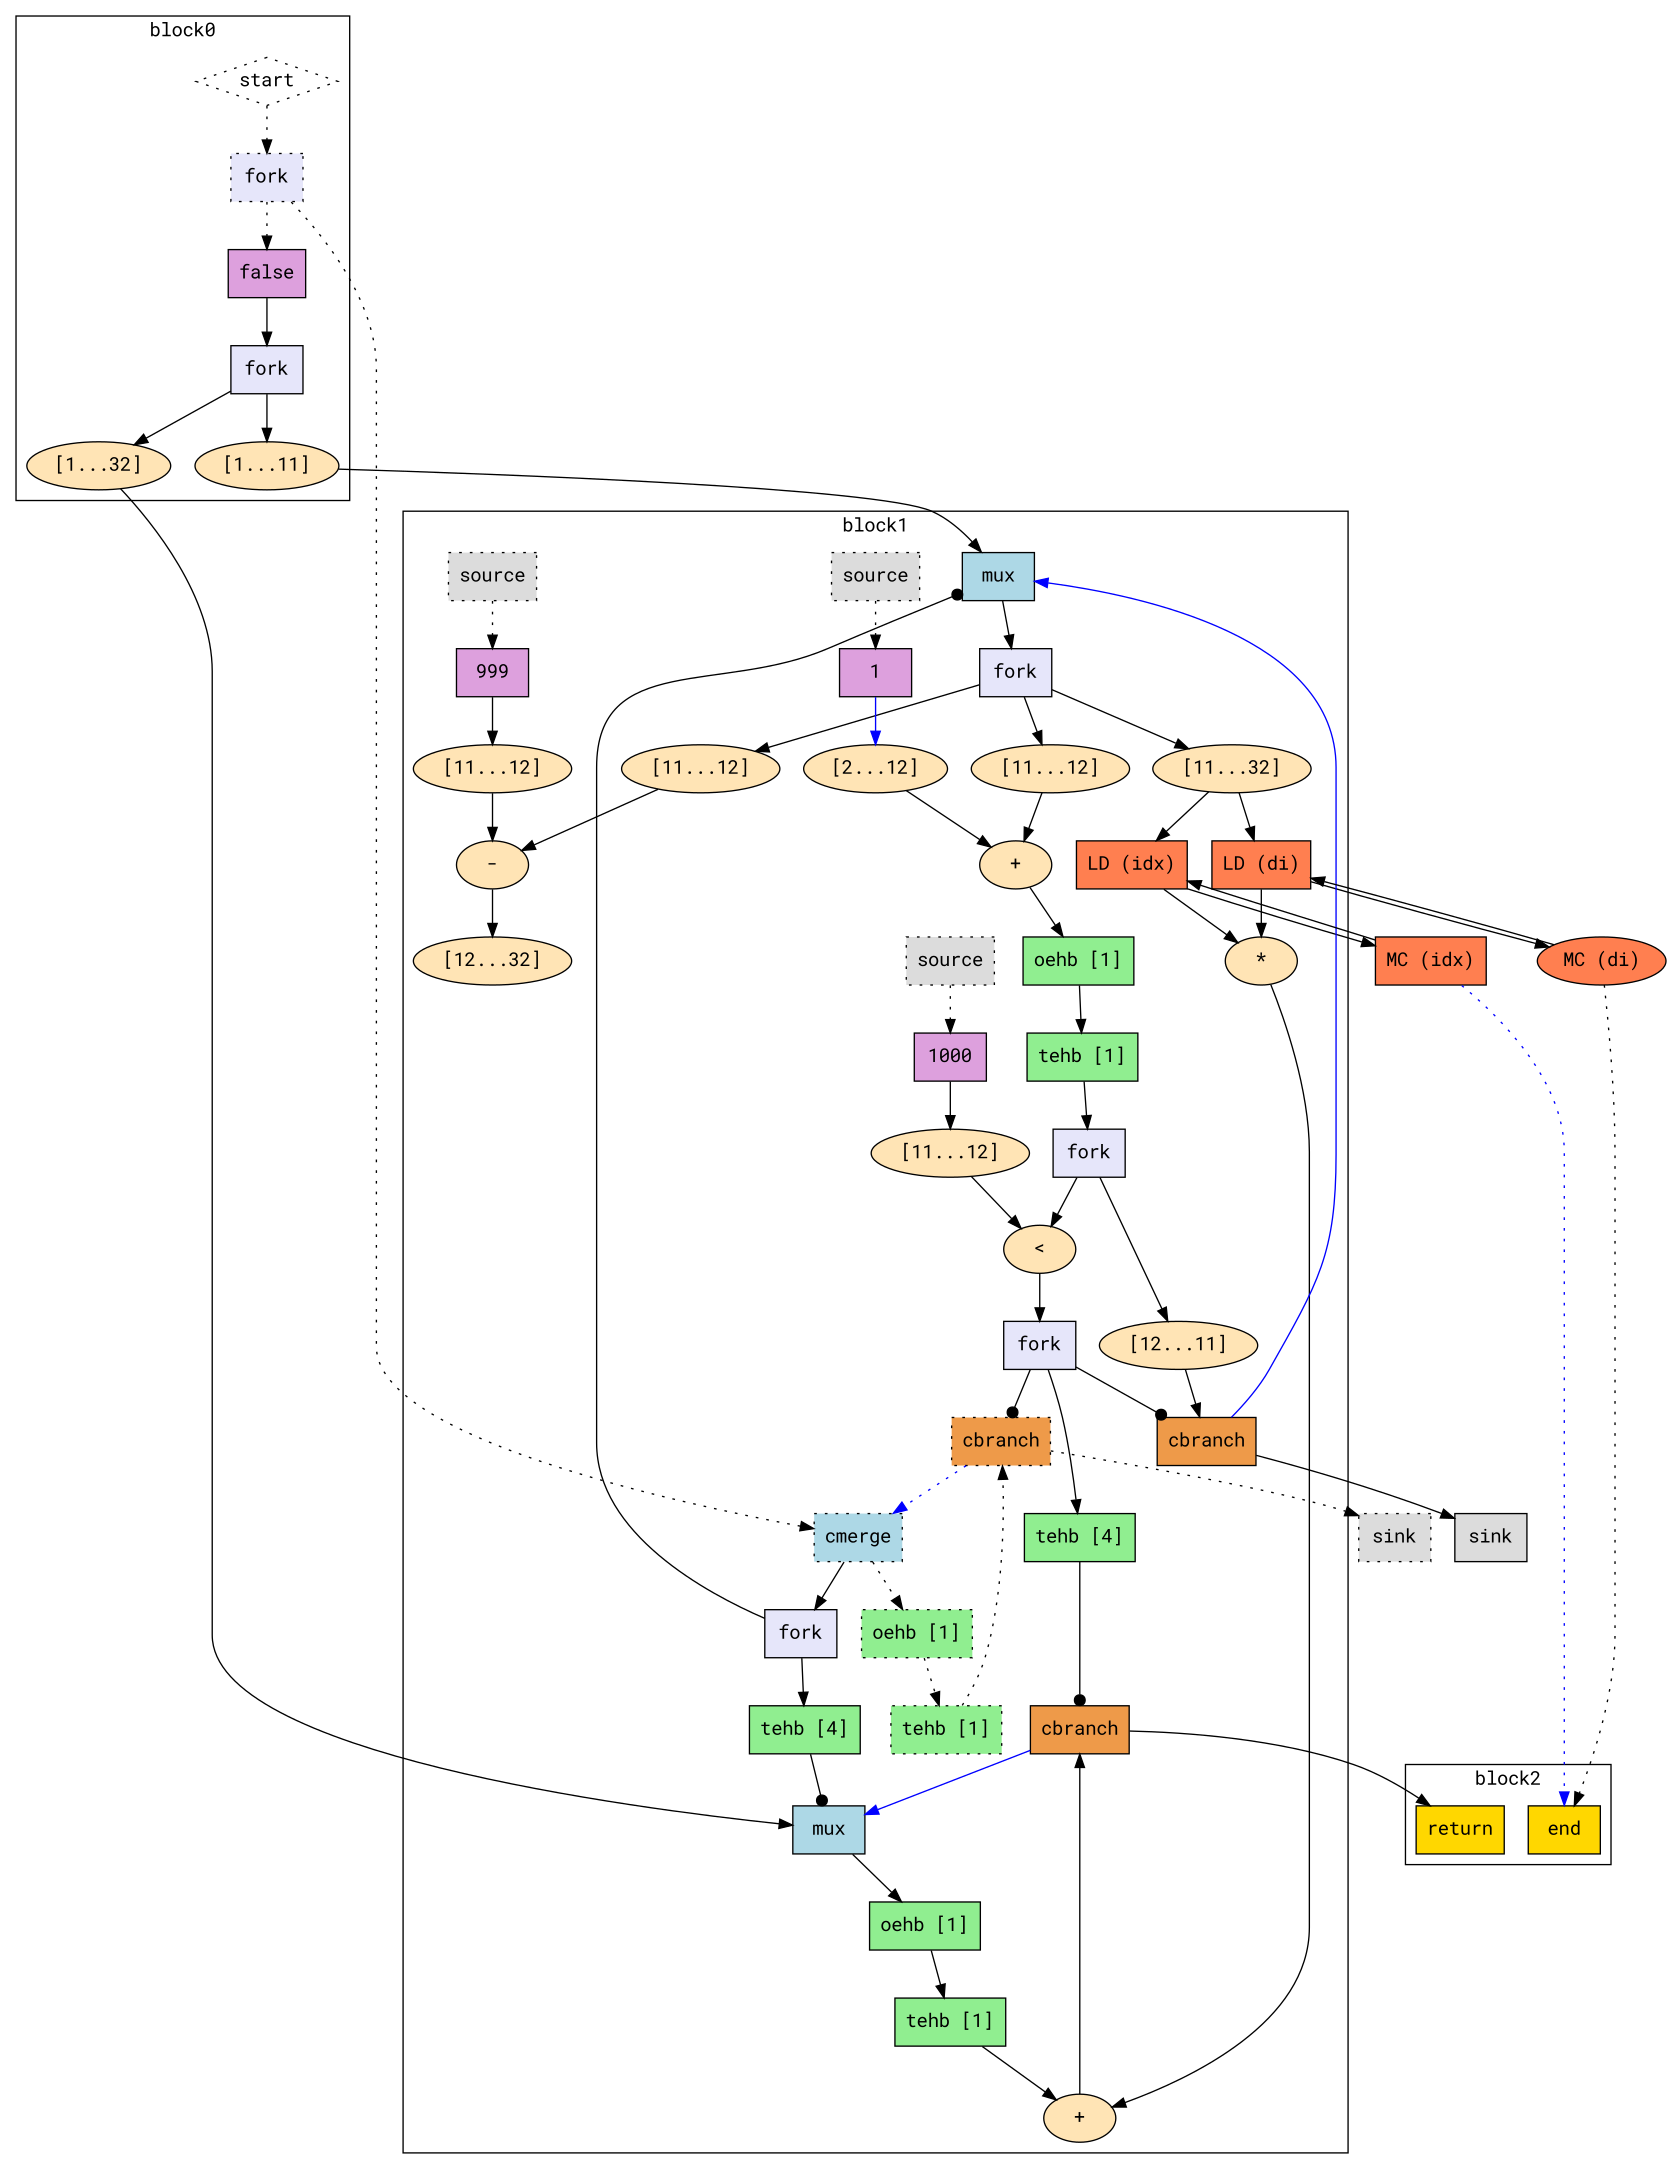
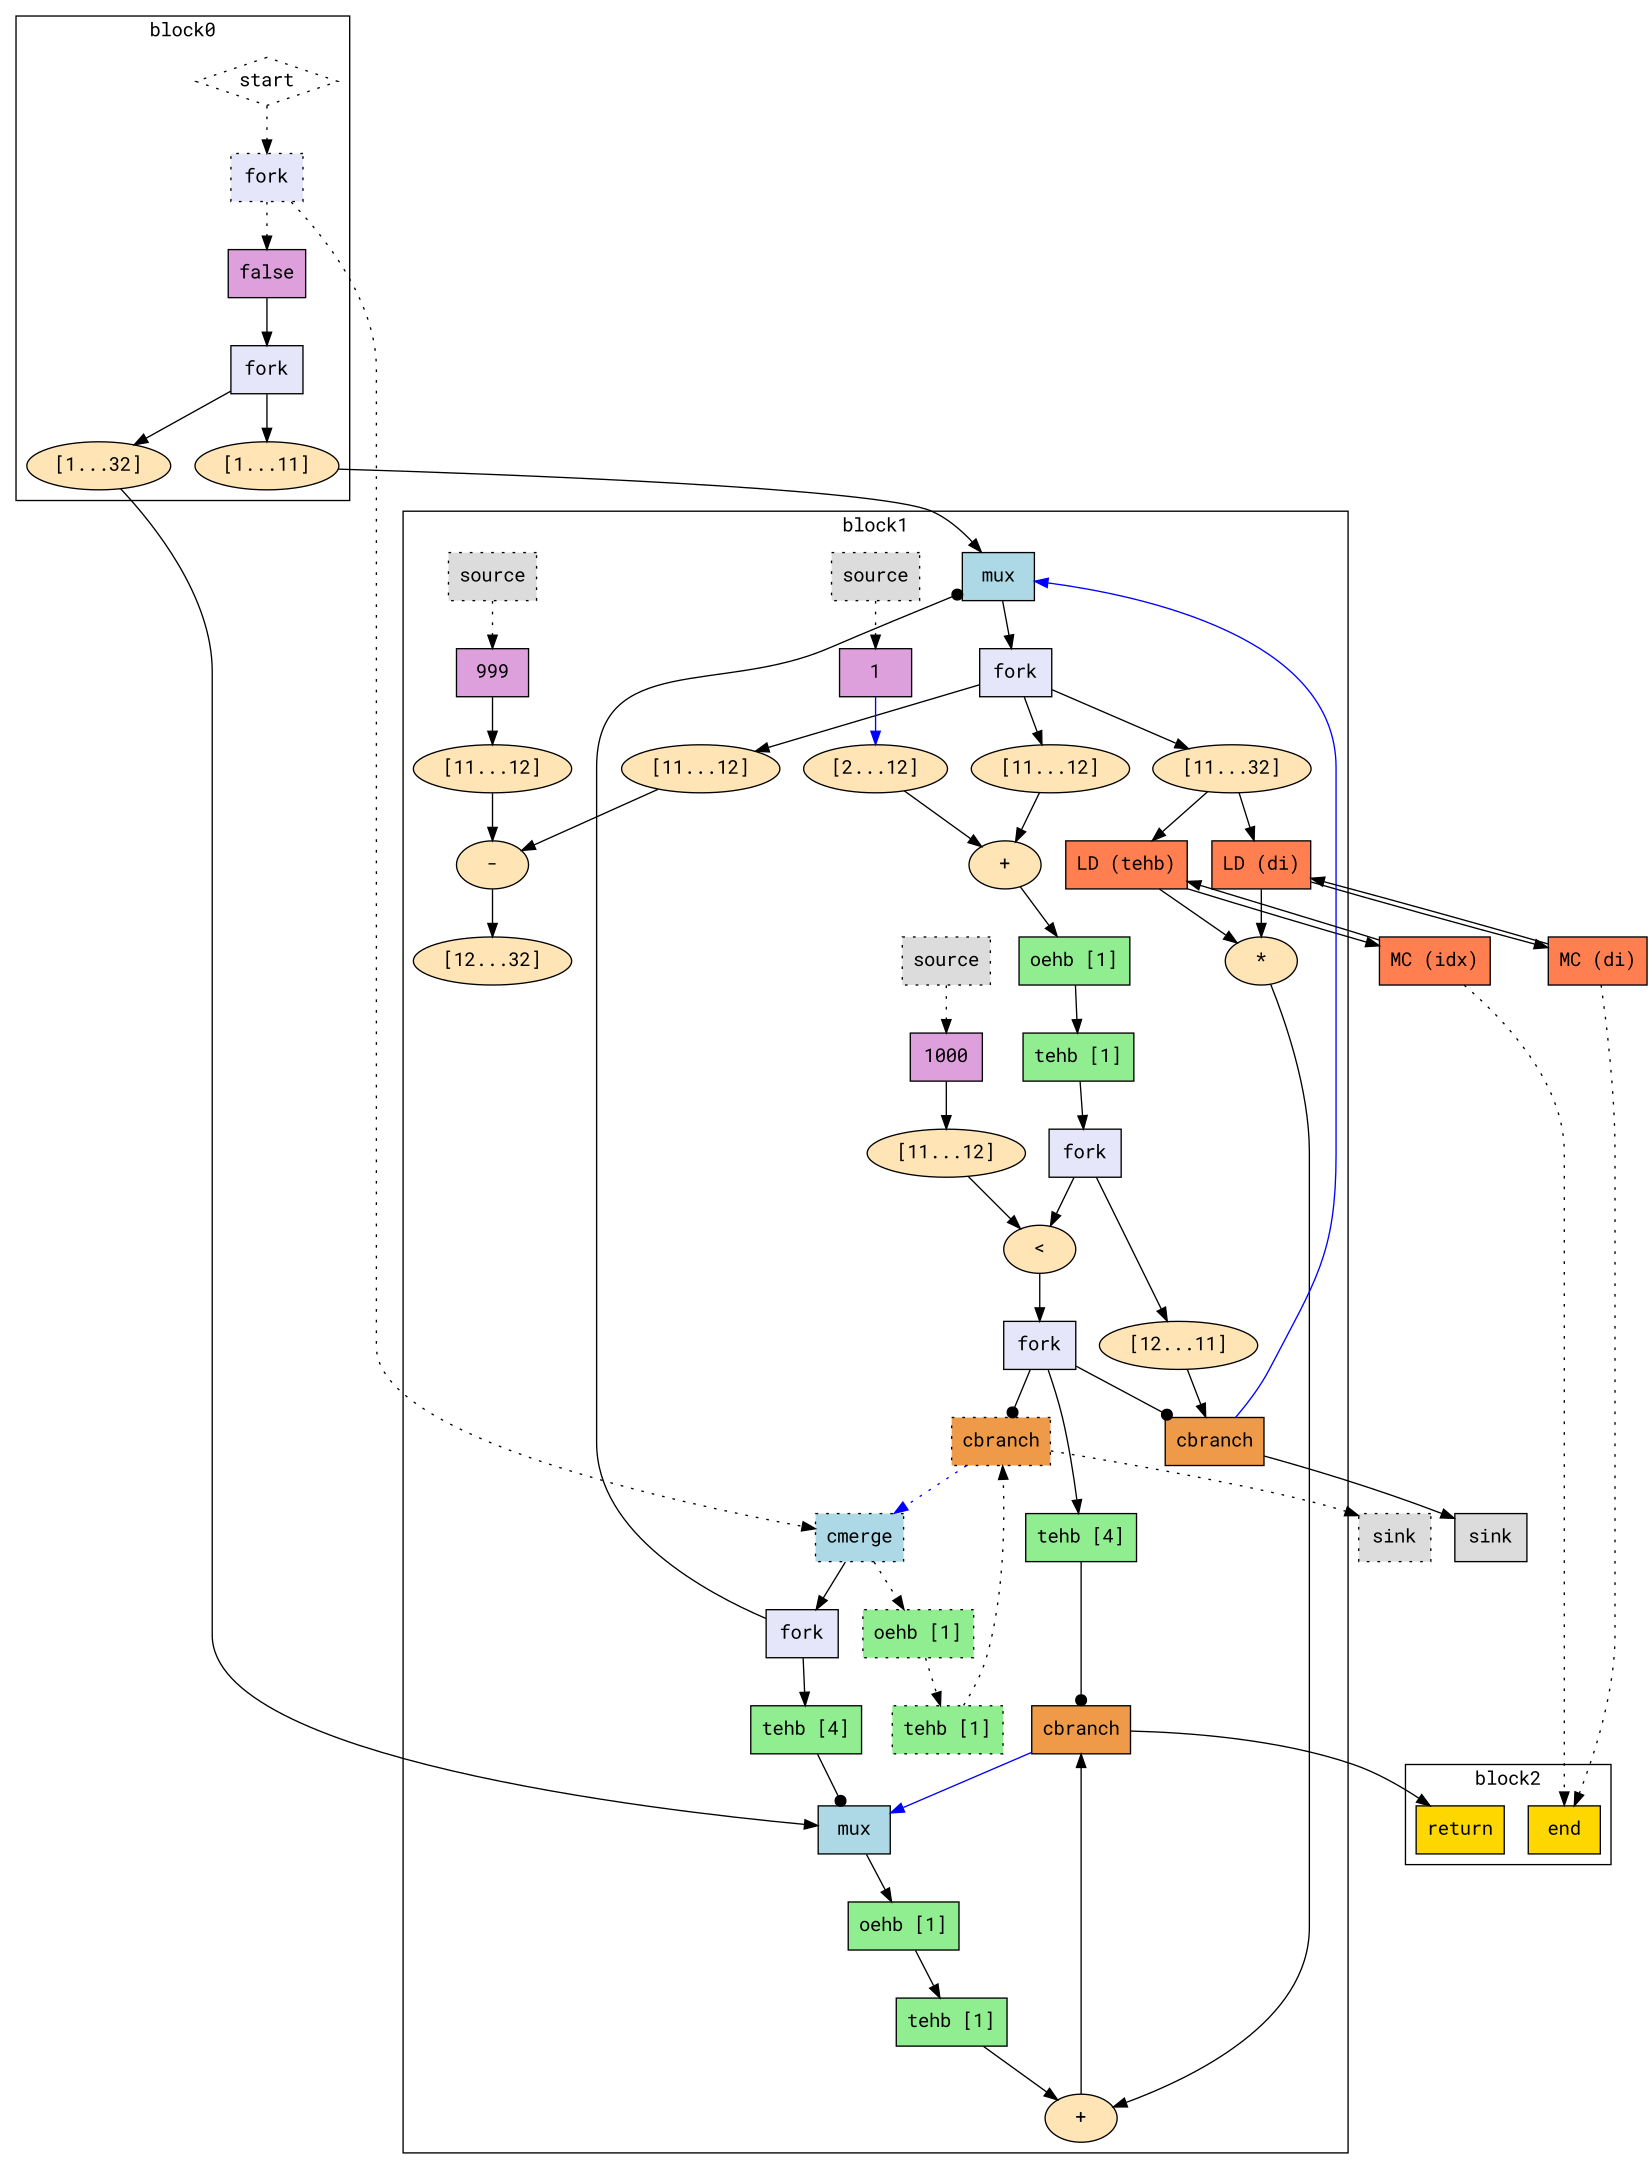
node "LD (idx)": label "LD (idx)" -> "LD (tehb)"
node "MC (di)": shape ellipse -> box
edge "MC (idx)" -- "end": color blue -> black
